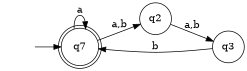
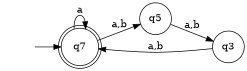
node "q2": label "q2" -> "q5"
edge "q3" -> "q7": label "b" -> "a,b"
